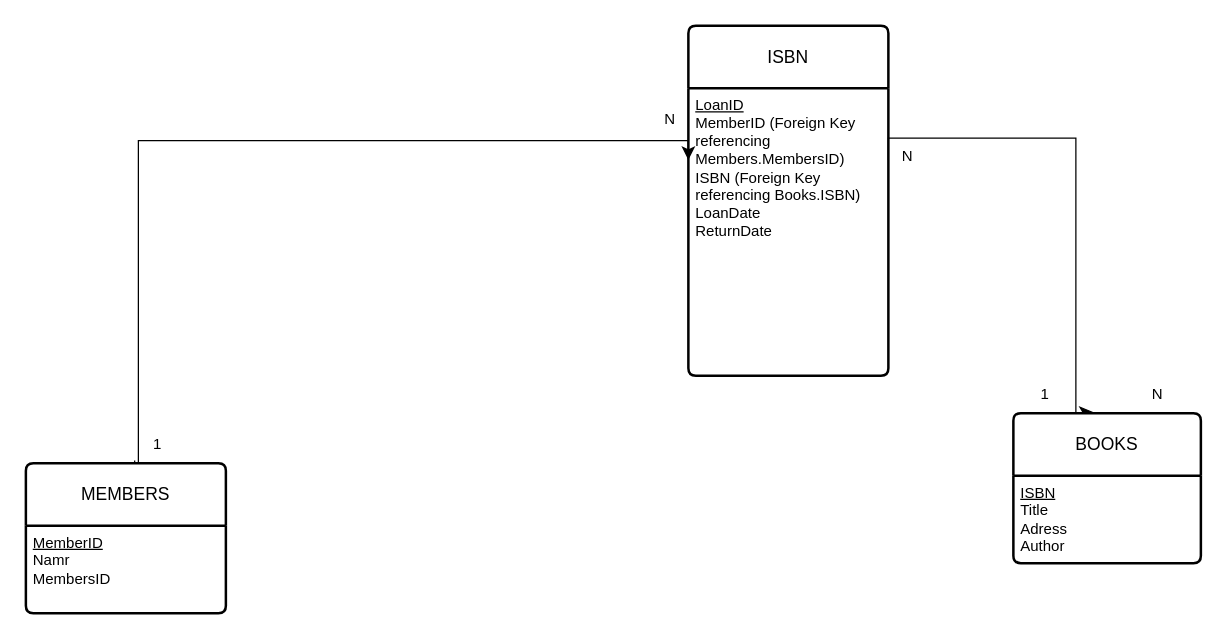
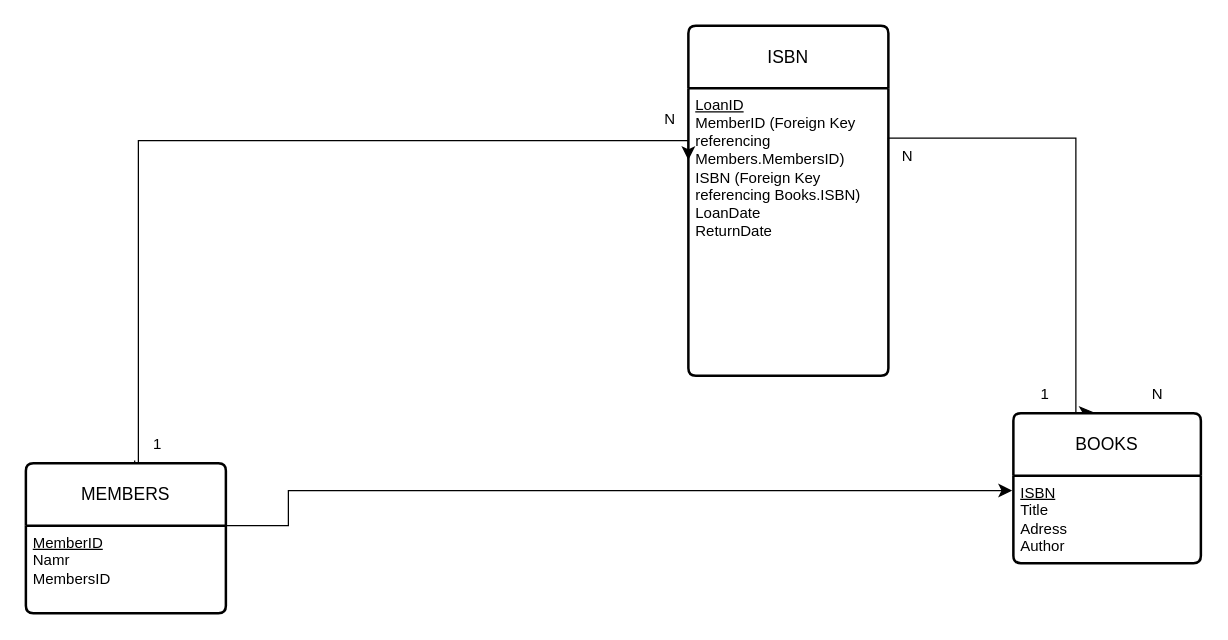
edge "MemberID Namr MembersID" -> "ISBN Title Adress Author": added
